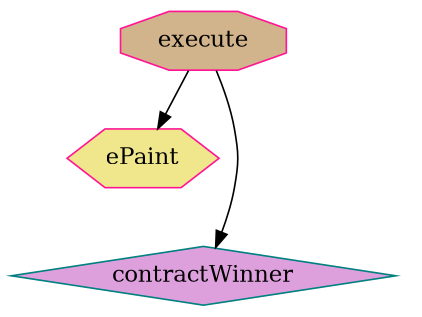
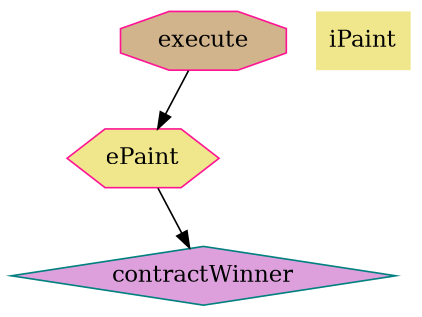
node "iPaint": added
edge "execute" -> "contractWinner": now "ePaint" -> "contractWinner"
